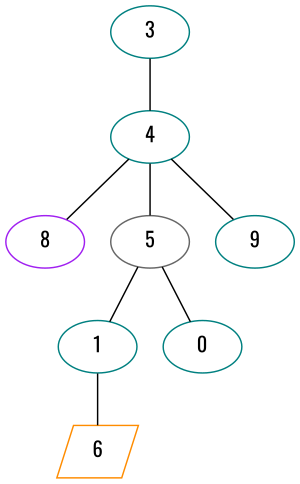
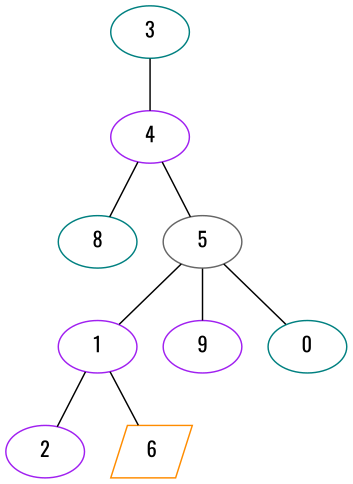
node "4": color teal -> purple
edge "4" -- "9": now "5" -- "9"
node "8": color purple -> teal
node "9": color teal -> purple
node "1": color teal -> purple
node "2": added
